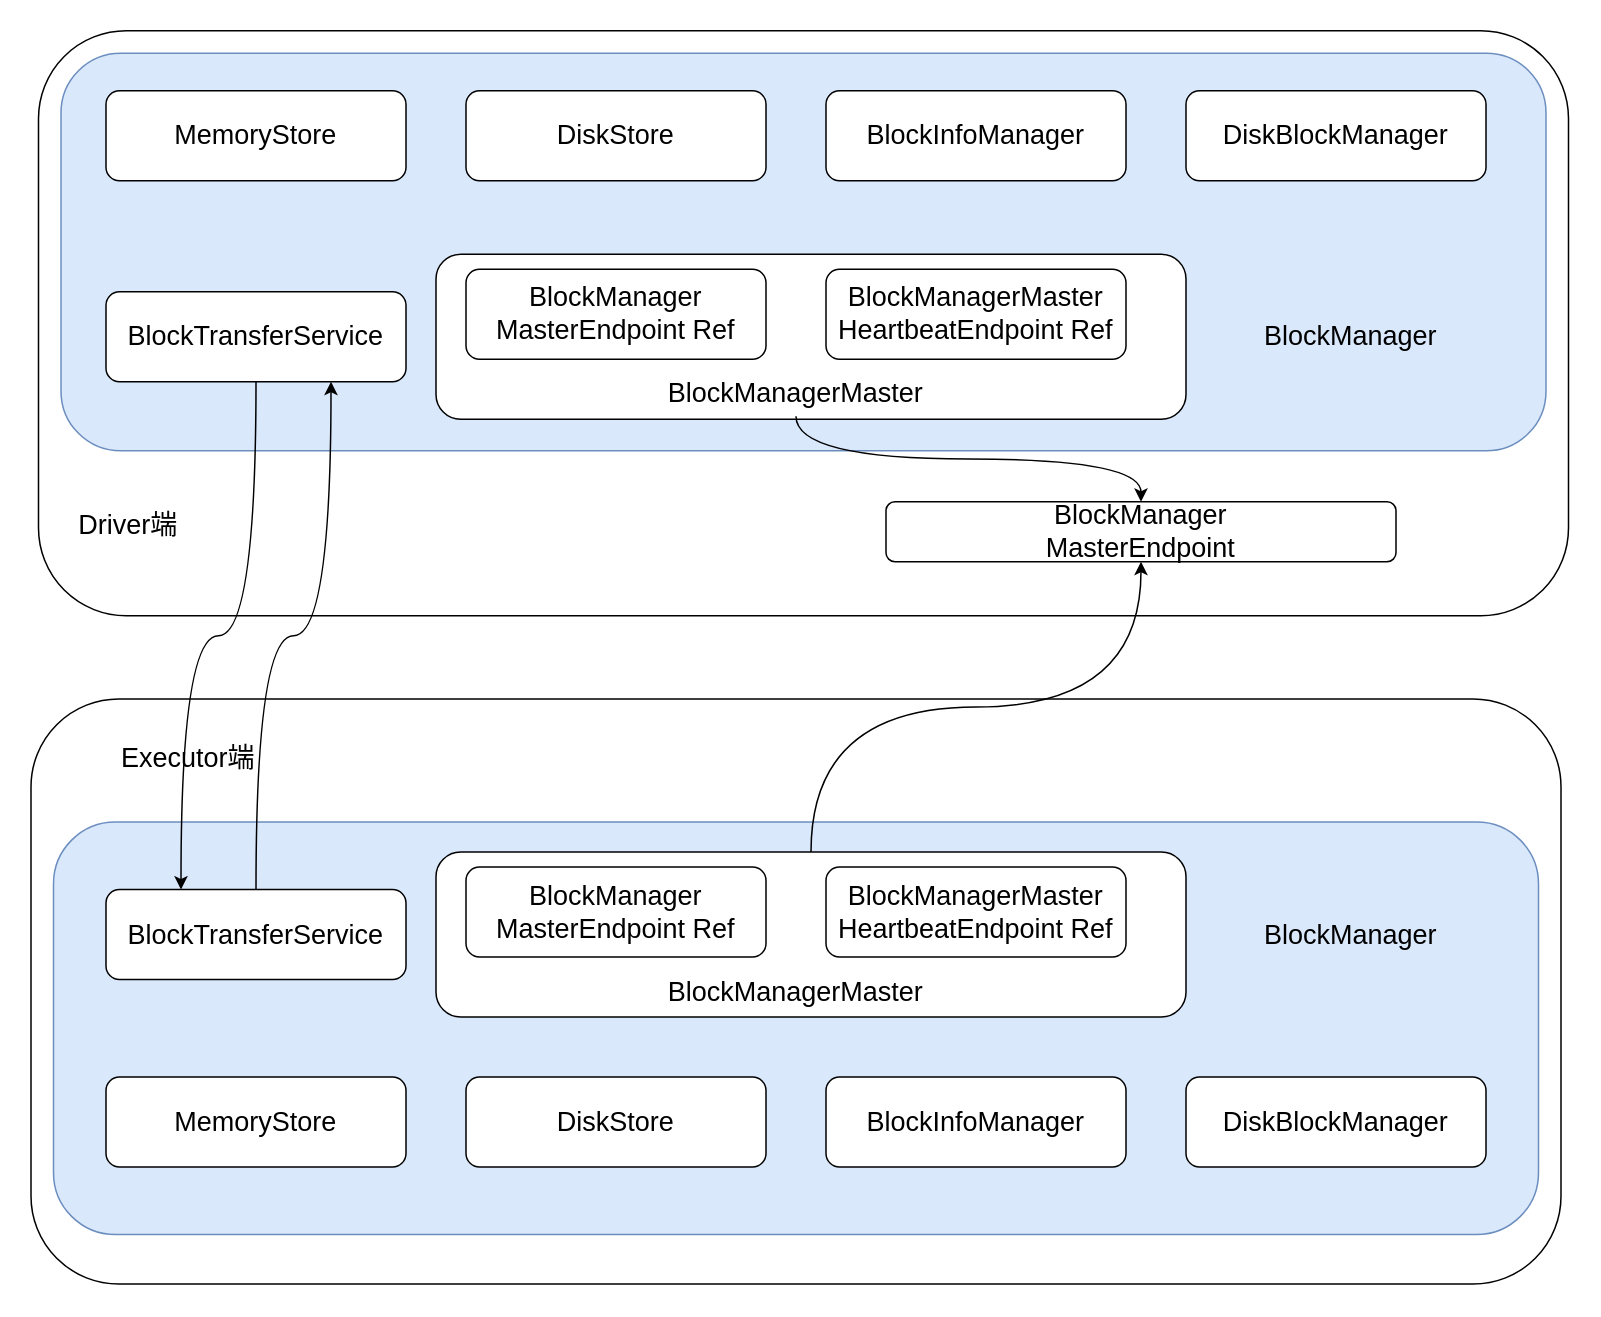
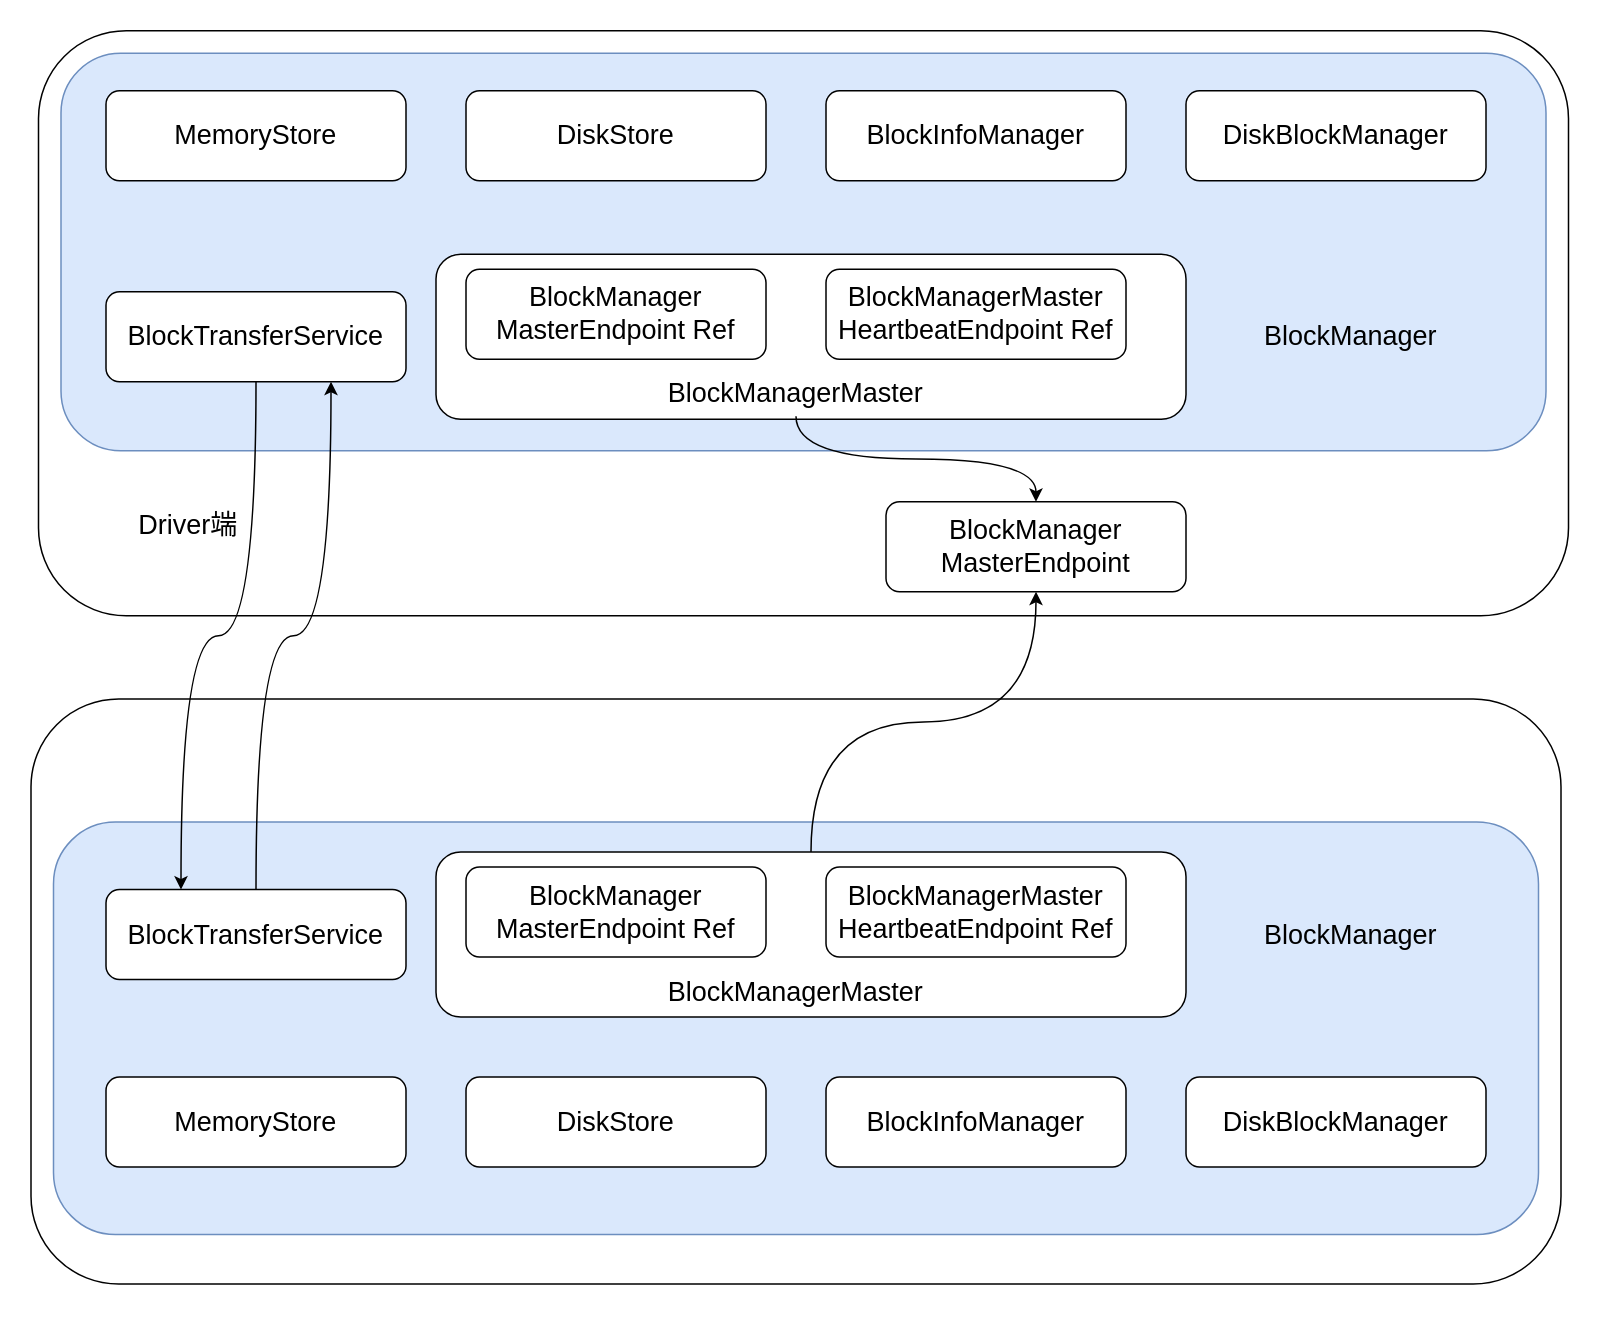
node "Driver端": moved (128, 526) -> (188, 526)
node "BlockManager MasterEndpoint": size 510x60 -> 300x90
node "Executor端": removed
